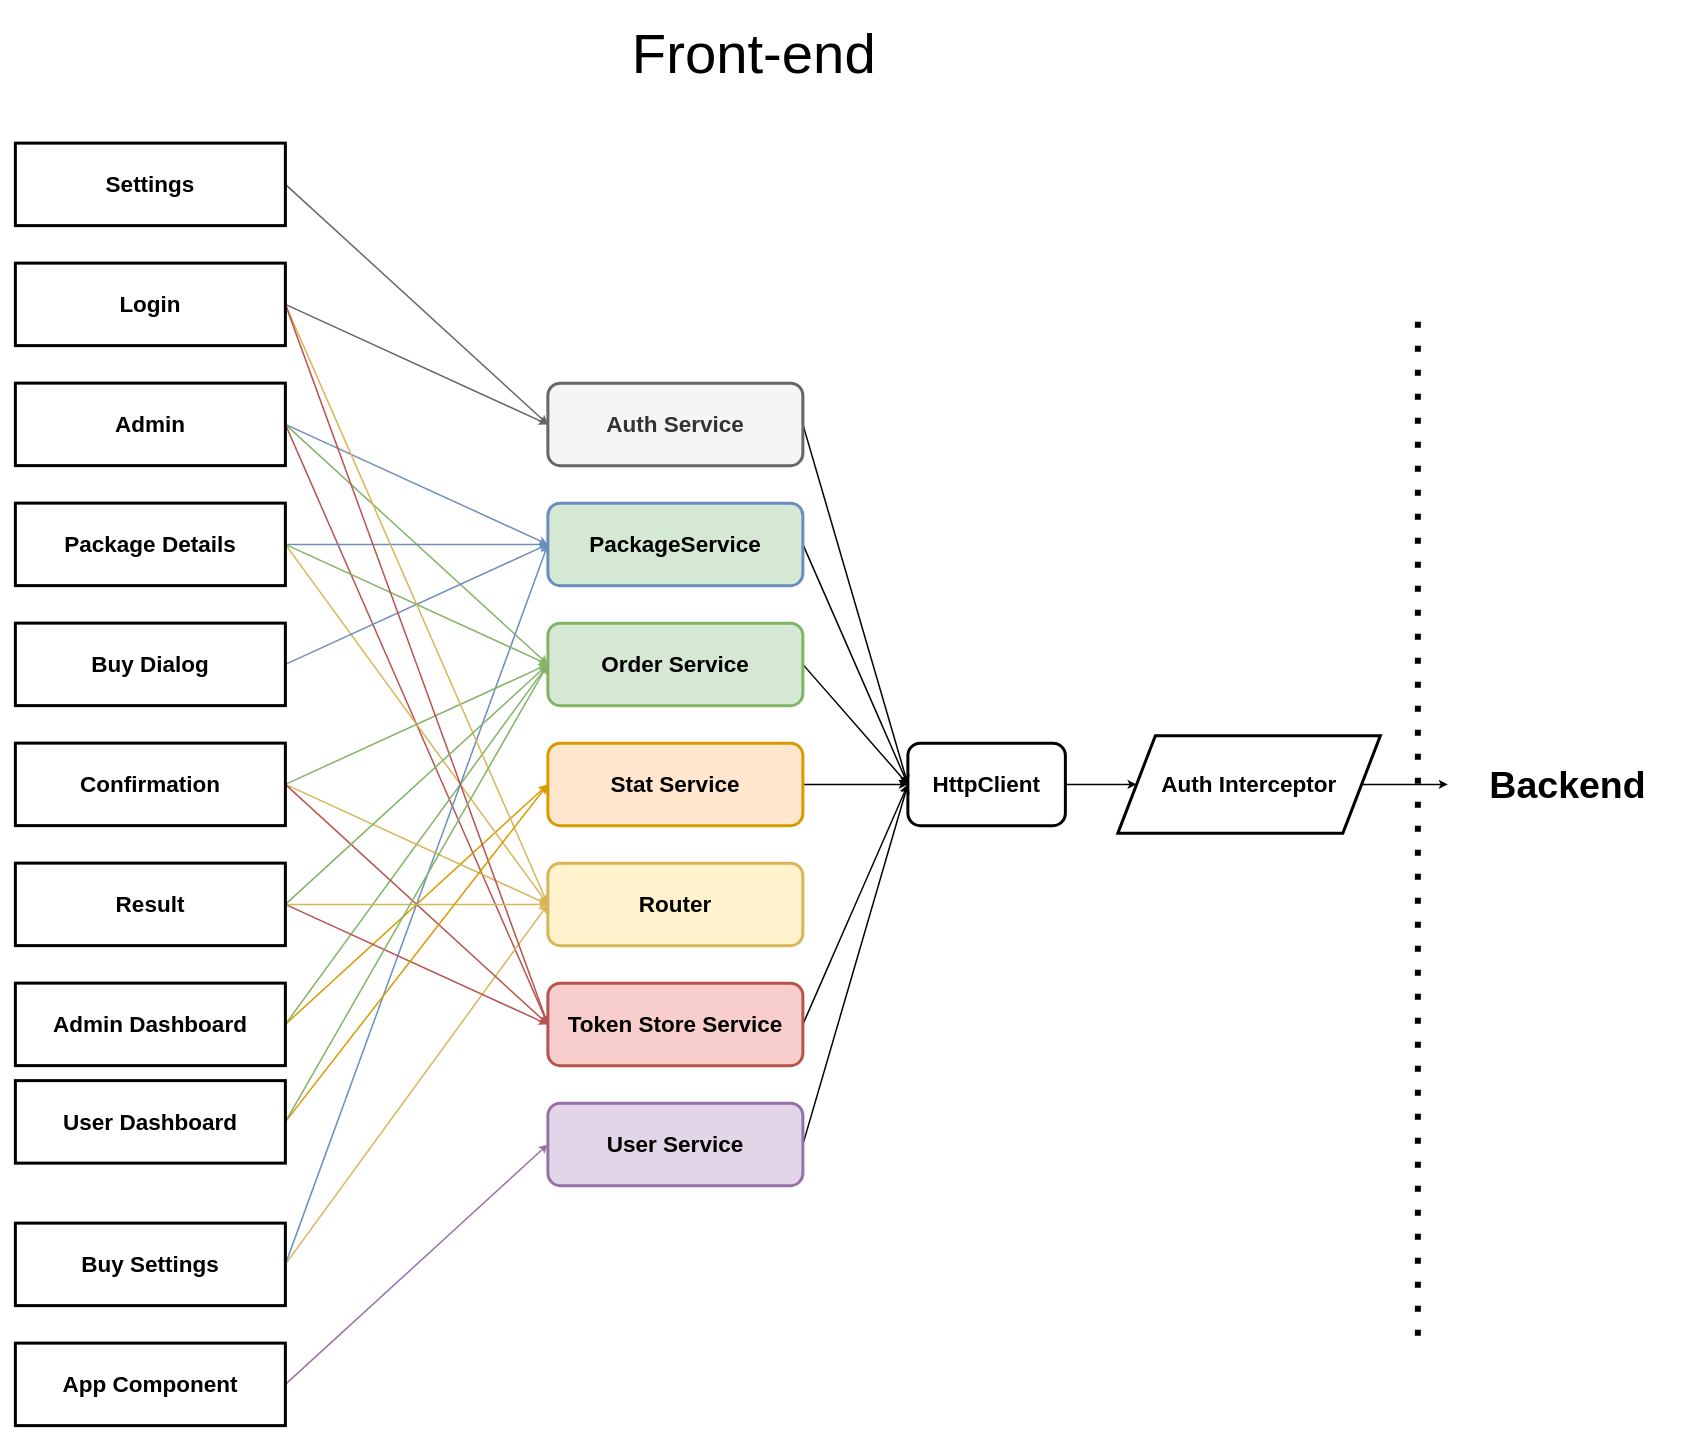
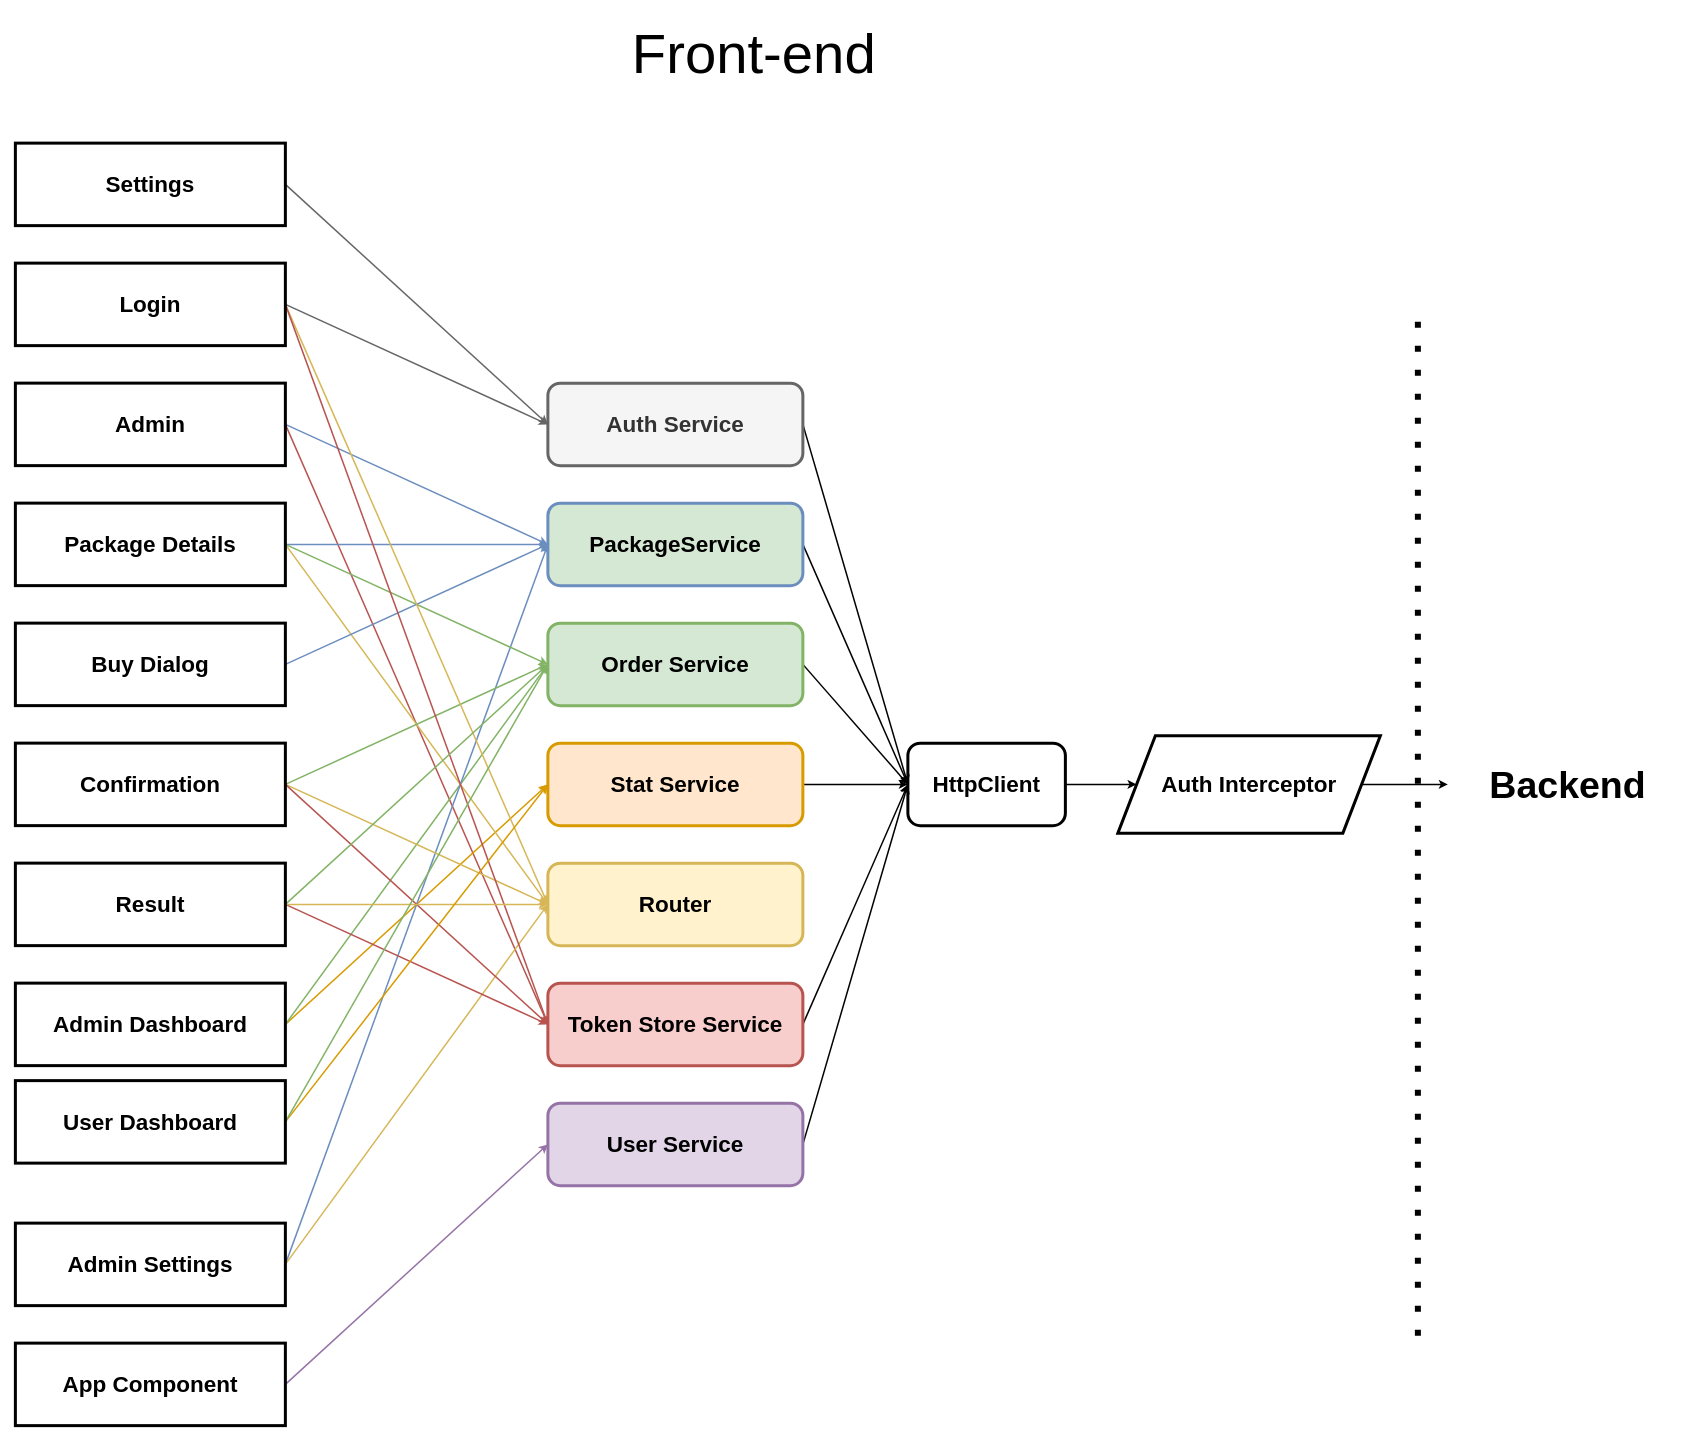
edge "Admin" -> "Order Service": removed
node "Buy Settings": label "Buy Settings" -> "Admin Settings"
